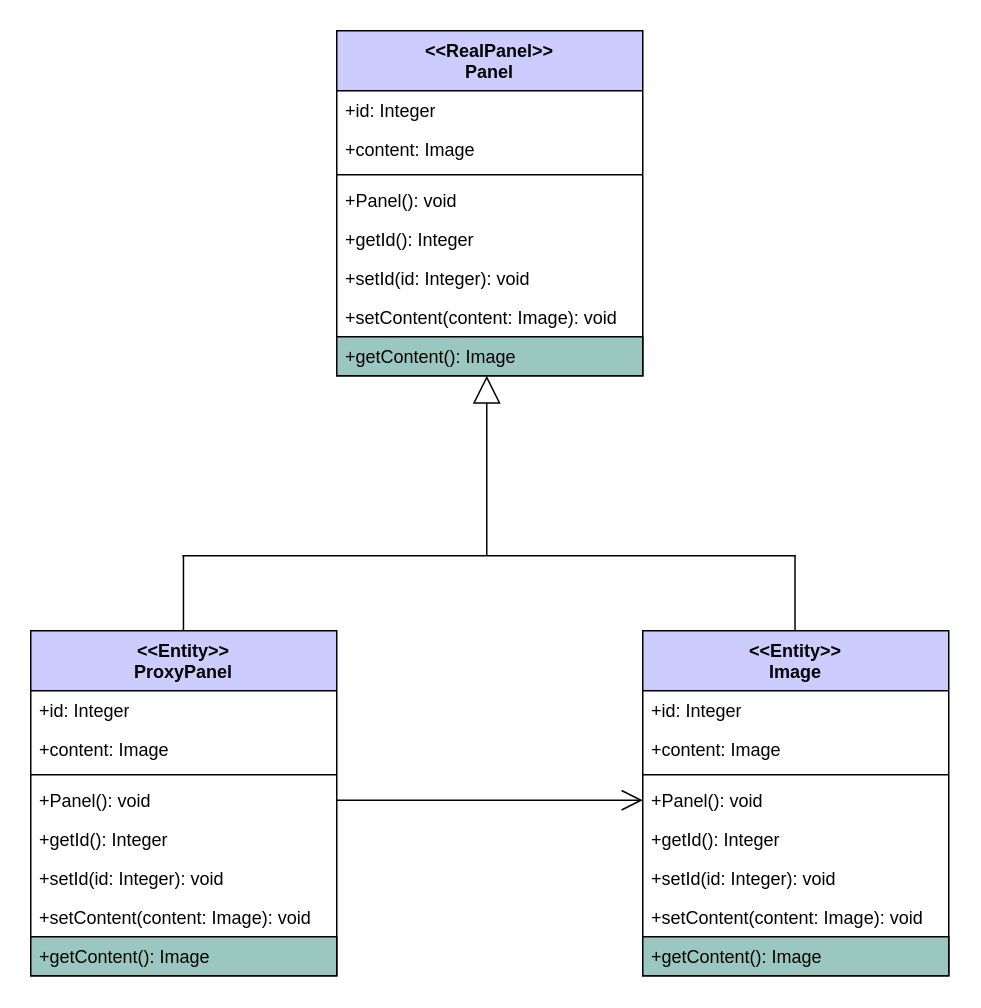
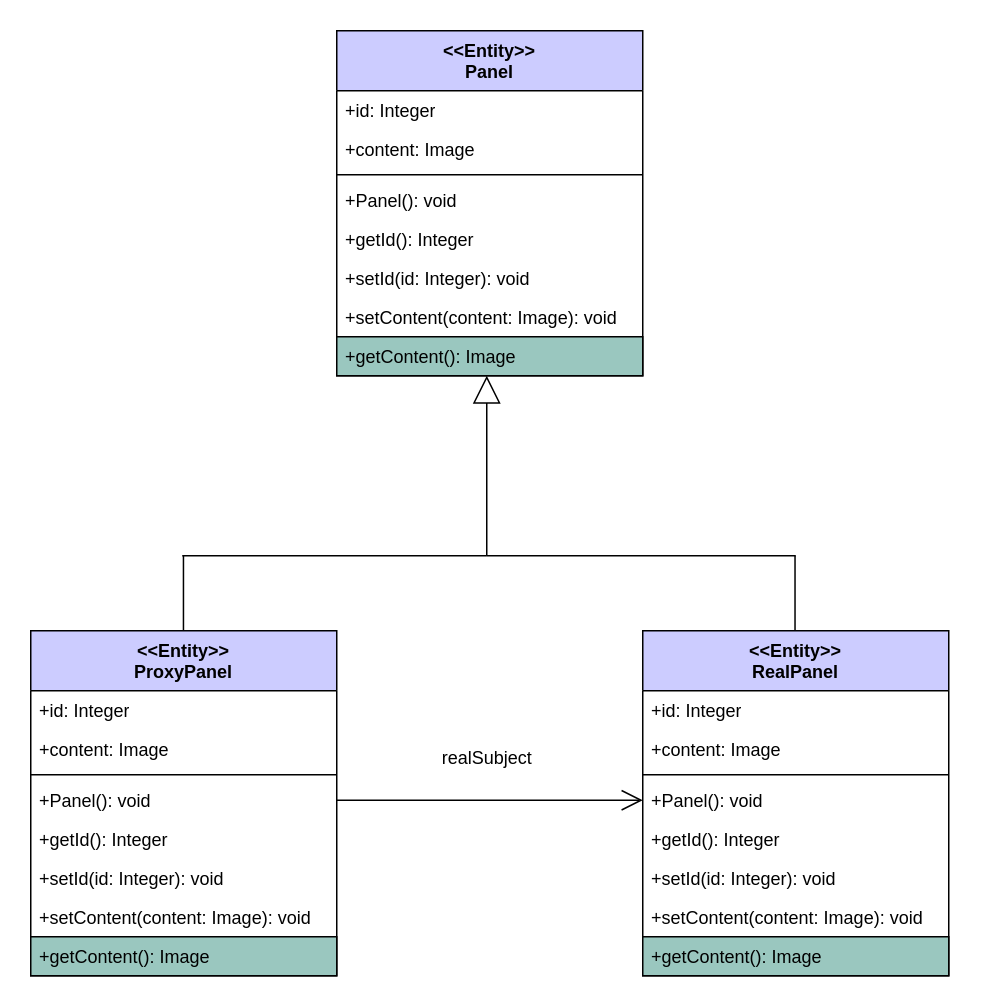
node "<<RealPanel>> Panel": label "<<RealPanel>> Panel" -> "<<Entity>> Panel"
node "<<Entity>> Image": label "<<Entity>> Image" -> "<<Entity>> RealPanel"
node "realSubject": added
